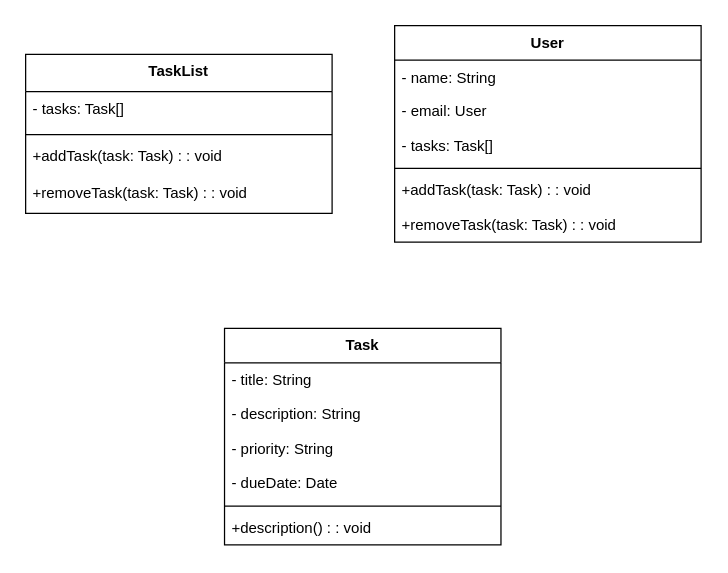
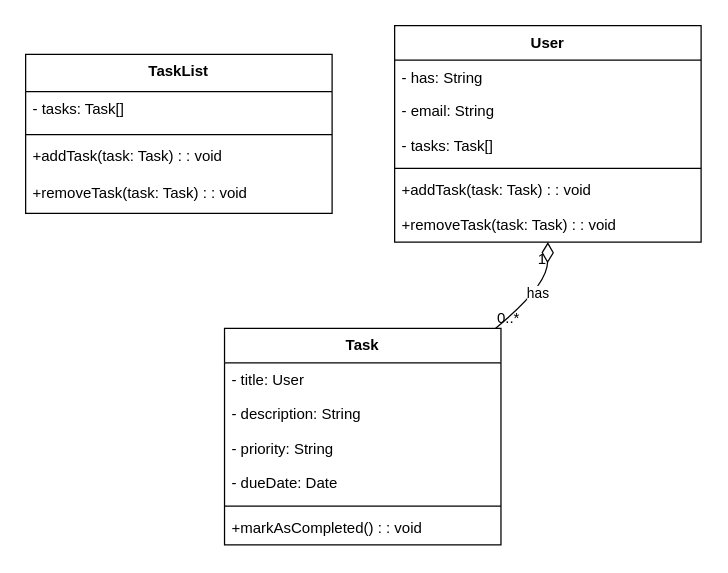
node "- name: String": label "- name: String" -> "- has: String"
node "- email: User": label "- email: User" -> "- email: String"
edge "Task" -> "User": added, labels "0..*", "has", "1"
node "- title: String": label "- title: String" -> "- title: User"
node "+description() : : void": label "+description() : : void" -> "+markAsCompleted() : : void"
